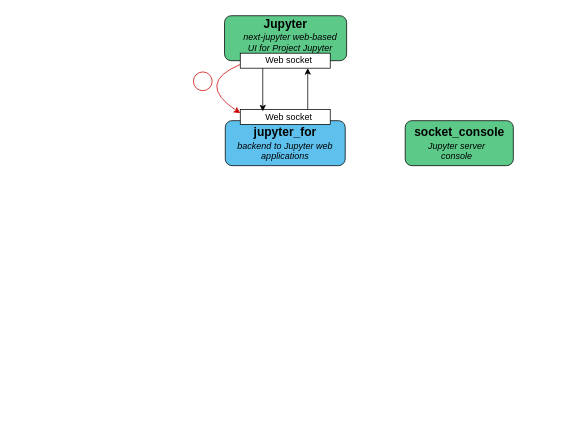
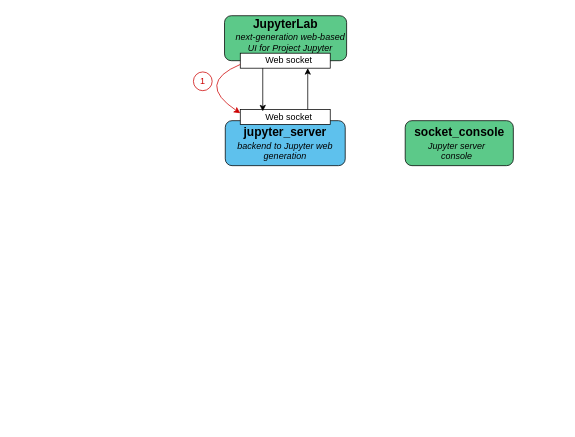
node "Jupyter": label "Jupyter" -> "JupyterLab"
node "next-jupyter web-based UI for Project Jupyter": label "next-jupyter web-based UI for Project Jupyter" -> "next-generation web-based UI for Project Jupyter"
node "1": added
node "jupyter_for": label "jupyter_for" -> "jupyter_server"
node "backend to Jupyter web applications": label "backend to Jupyter web applications" -> "backend to Jupyter web generation"
